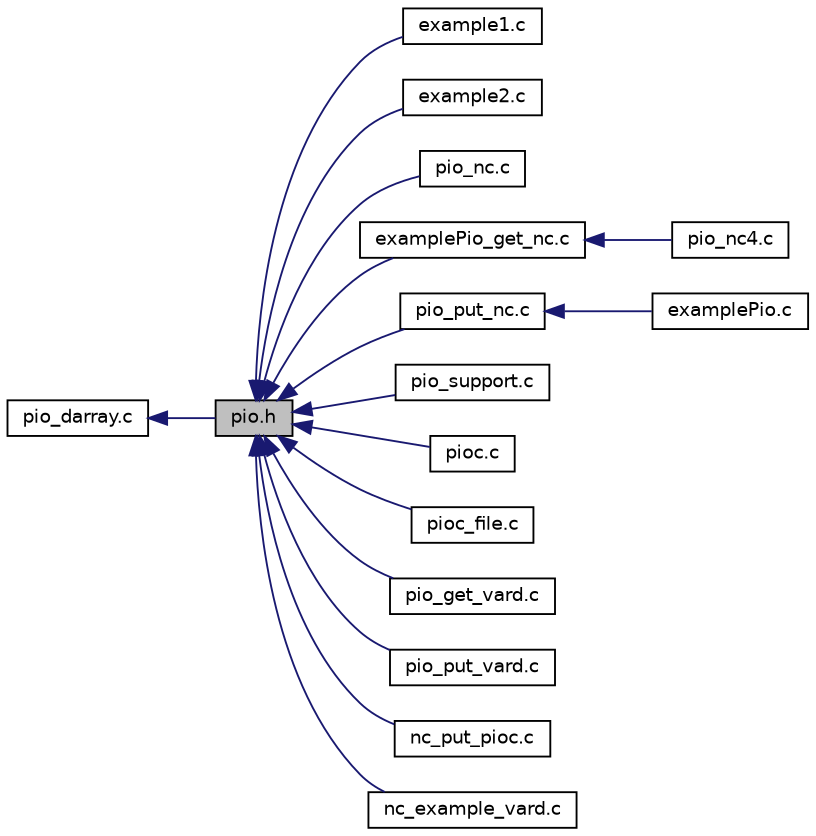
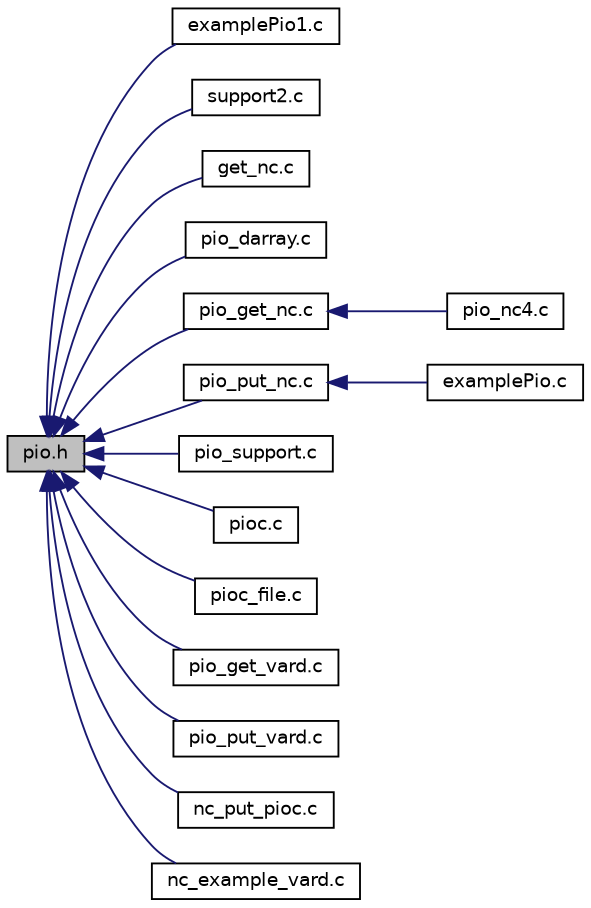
node "example1.c": label "example1.c" -> "examplePio1.c"
node "example2.c": label "example2.c" -> "support2.c"
node "pio_nc.c": label "pio_nc.c" -> "get_nc.c"
node "examplePio_get_nc.c": label "examplePio_get_nc.c" -> "pio_get_nc.c"
edge "pio.h" -> "pio_darray.c": reversed
